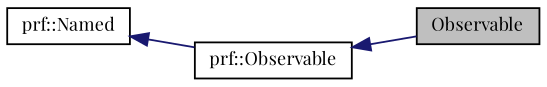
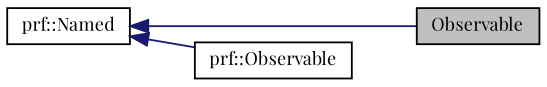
edge "Observable" -> "prf::Observable": now "Observable" -> "prf::Named"
